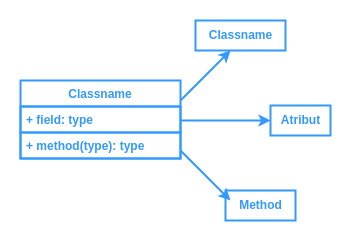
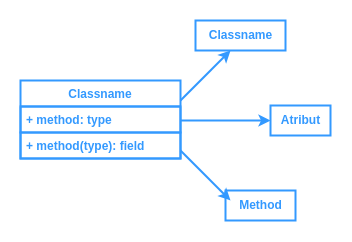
node "+ field: type": label "+ field: type" -> "+ method: type"
node "+ method(type): type": label "+ method(type): type" -> "+ method(type): field"
